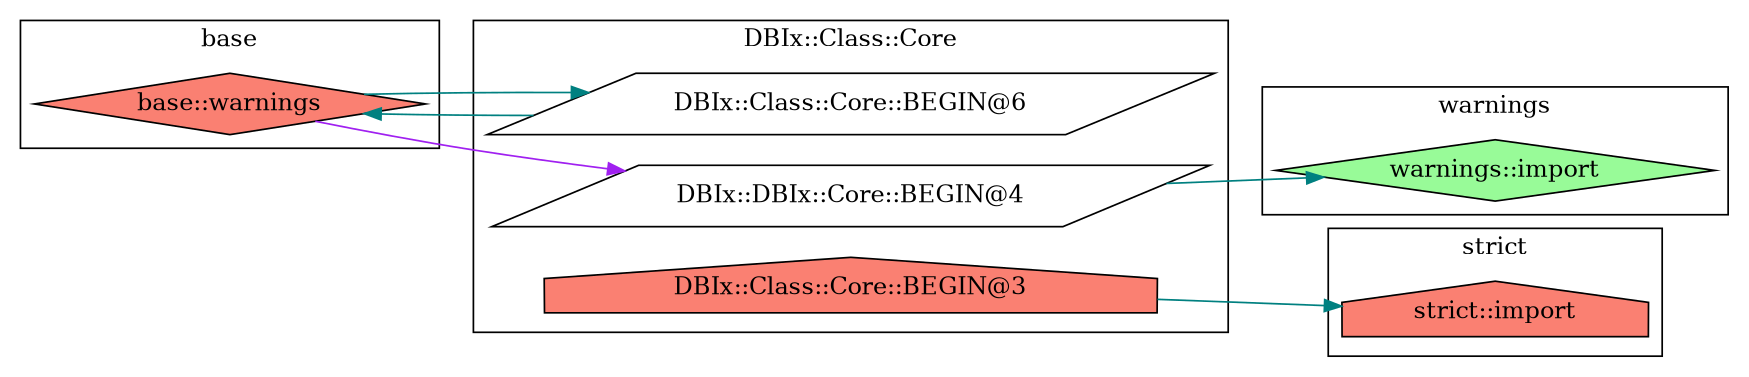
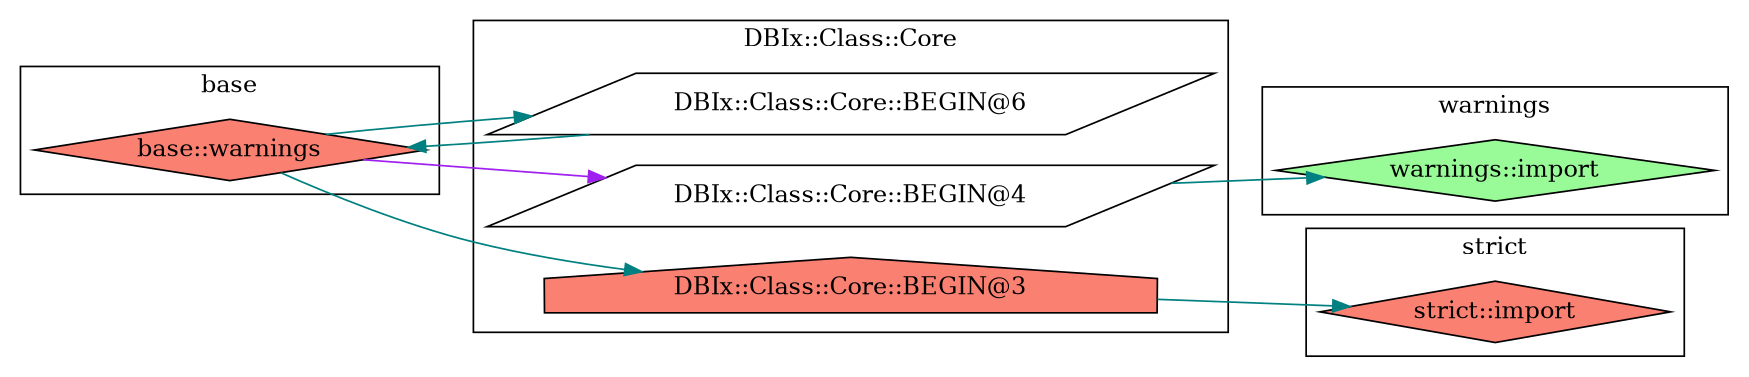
node "DBIx::DBIx::Core::BEGIN@4": label "DBIx::DBIx::Core::BEGIN@4" -> "DBIx::Class::Core::BEGIN@4"
edge "base::warnings" -> "DBIx::Class::Core::BEGIN@3": added
node "strict::import": shape house -> diamond
